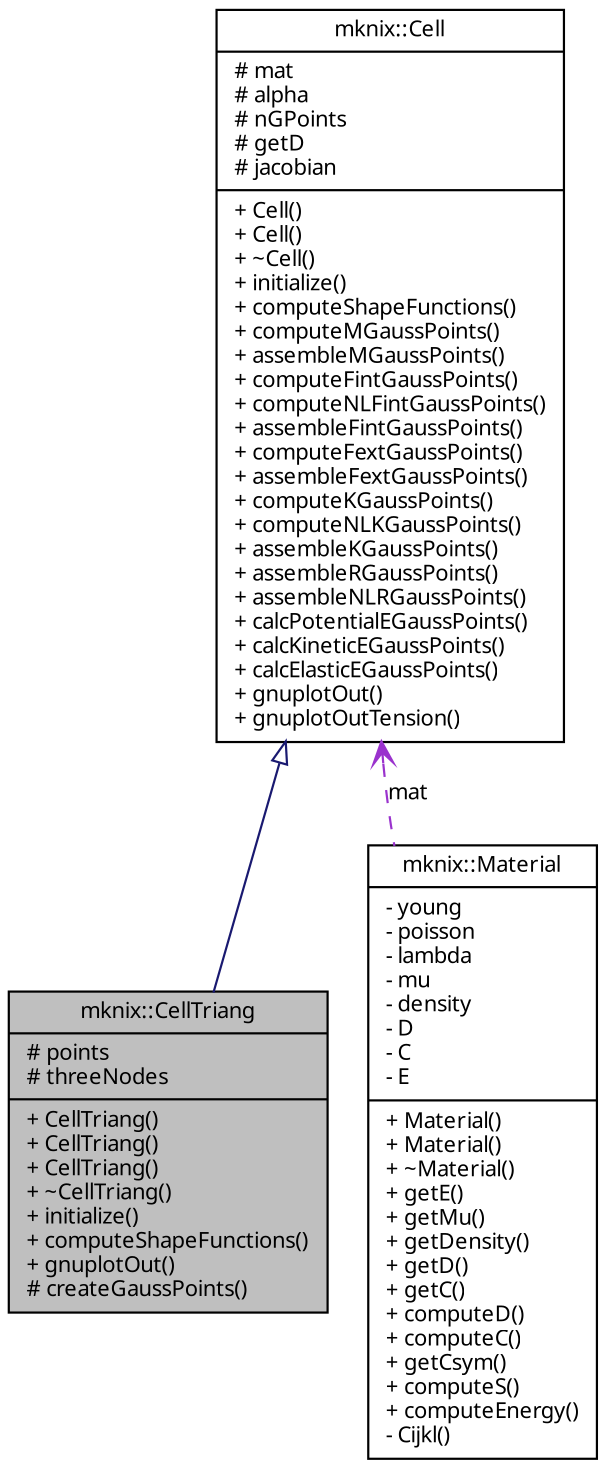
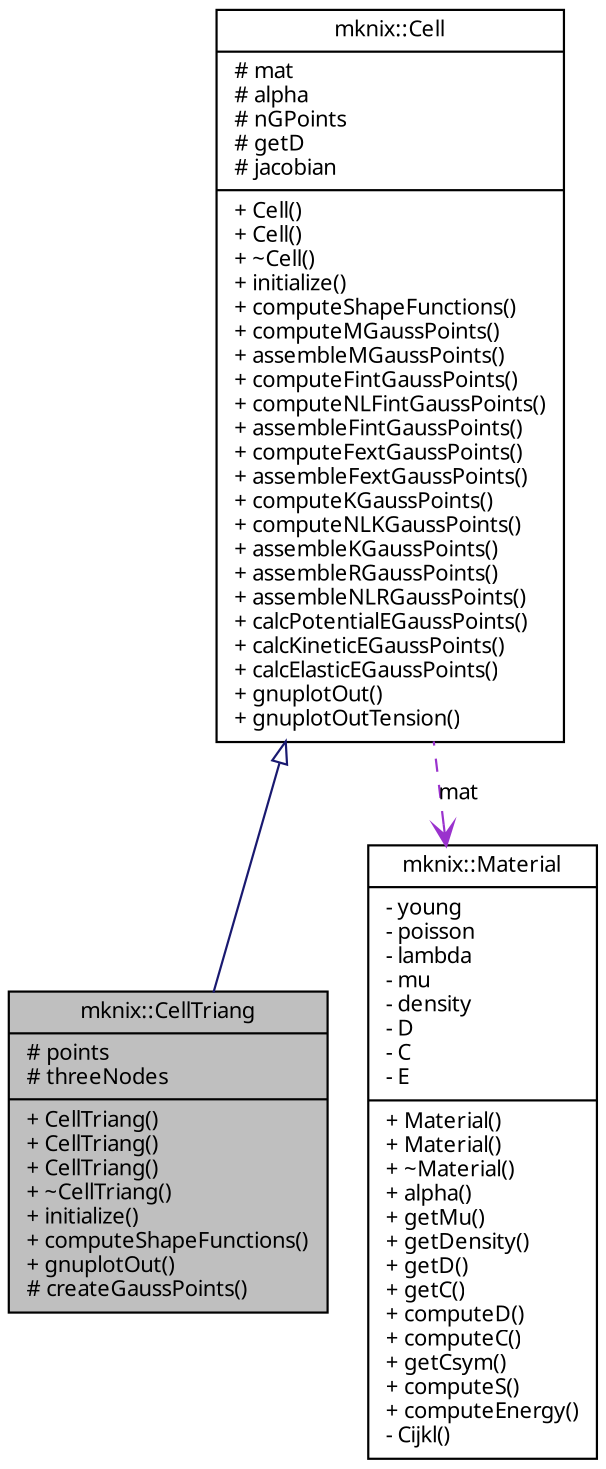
edge "mknix::Material" -> "mknix::Cell": reversed
node "mknix::Material": text "+ getE()" -> "+ alpha()"
